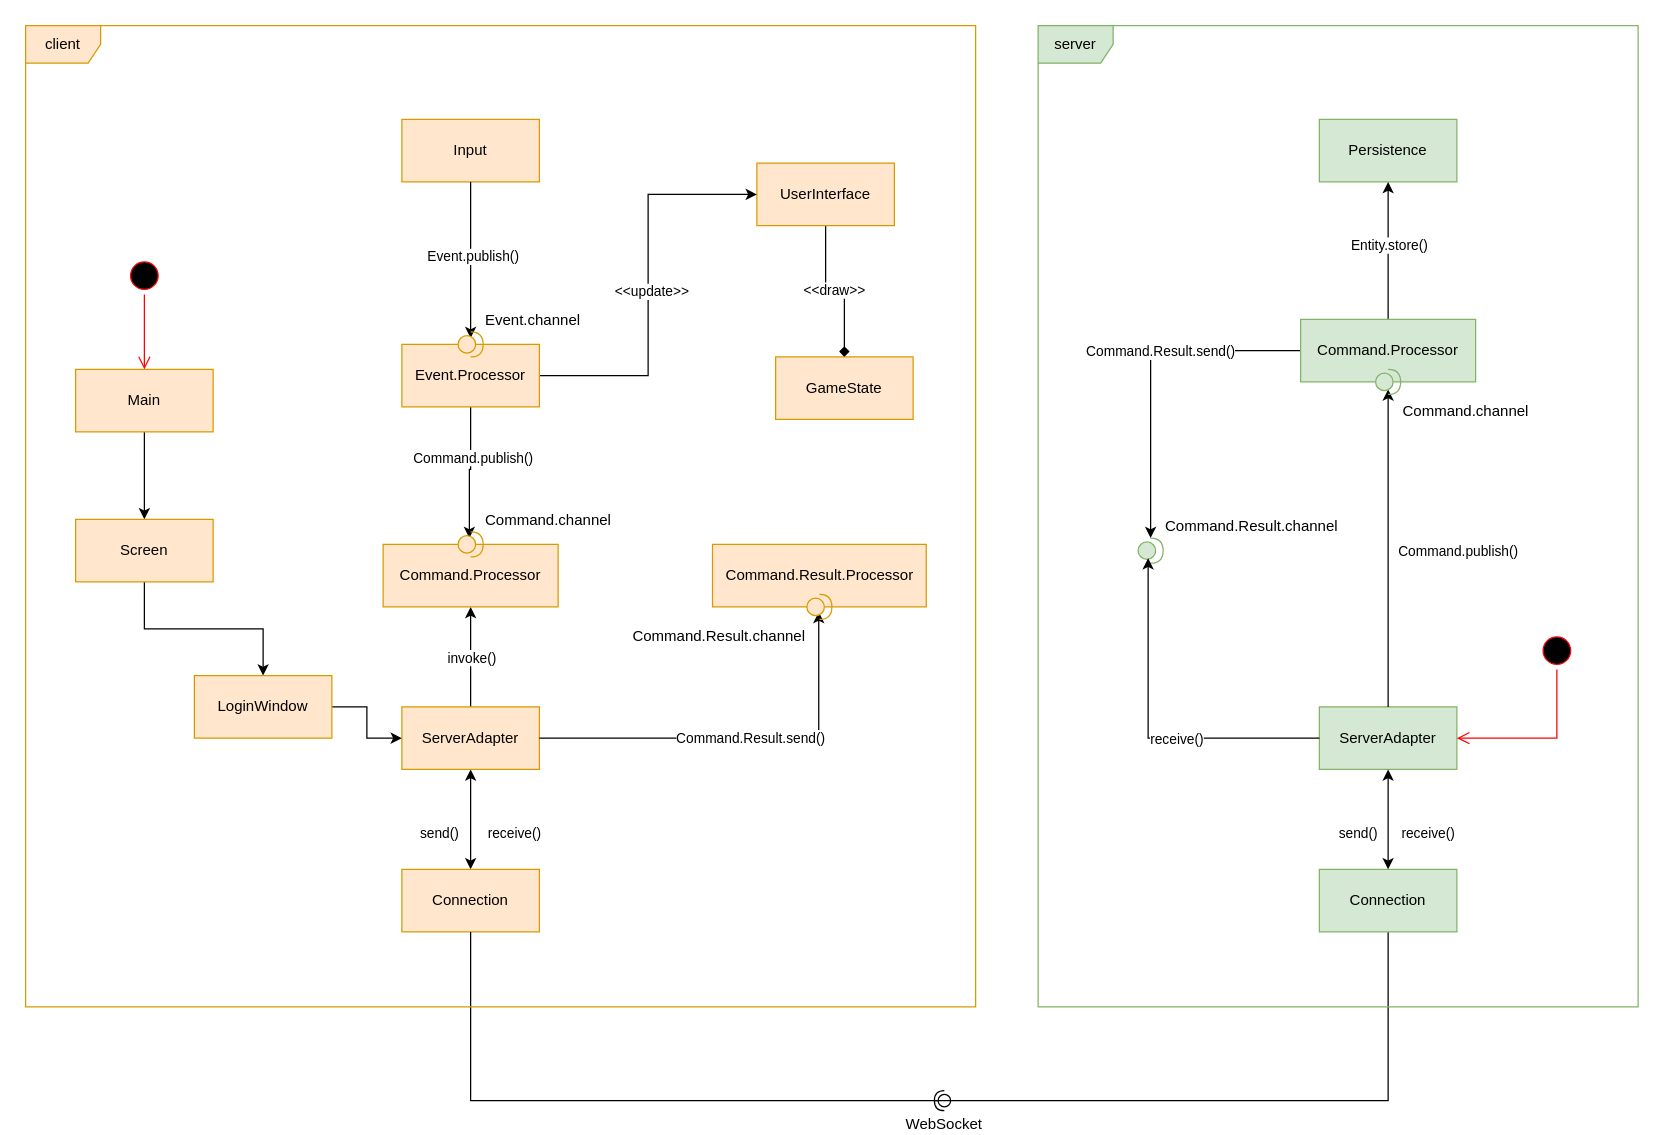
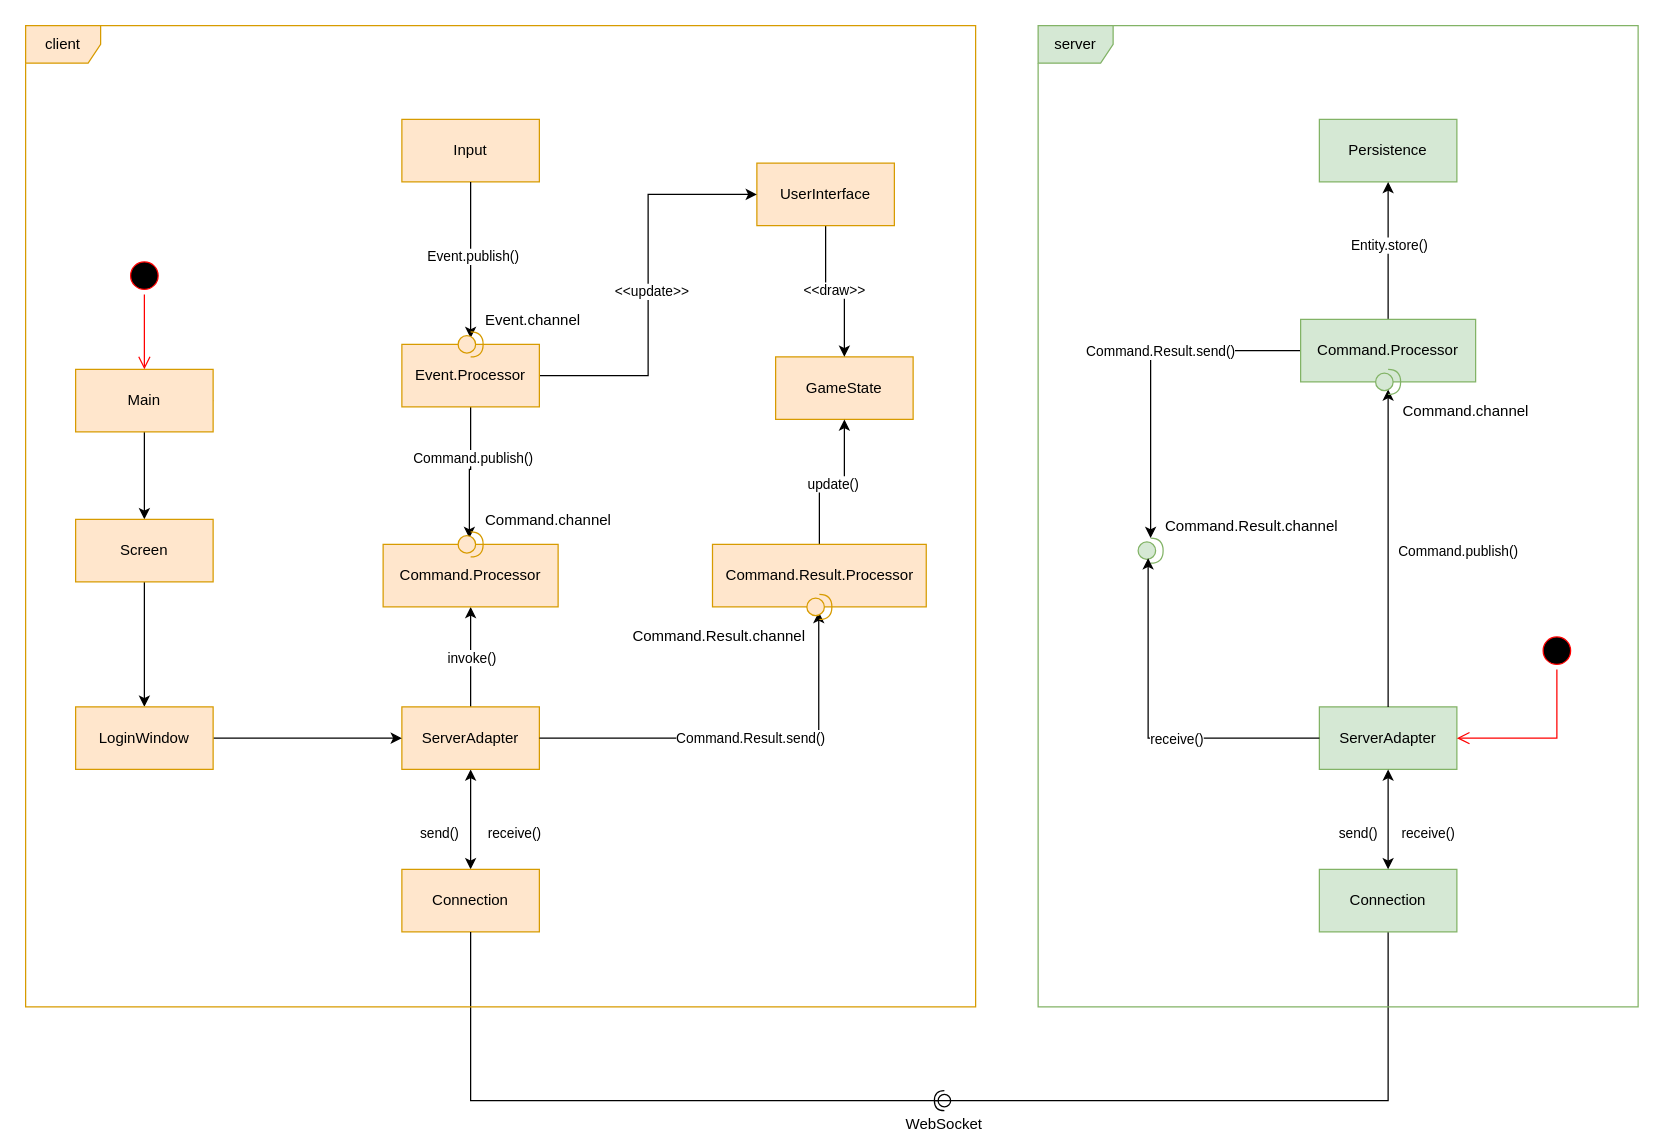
edge "UserInterface" -> "GameState": arrowhead diamond -> classic
edge "Command.Result.Processor" -> "GameState": added, label "update()"
node "LoginWindow": moved (263, 707) -> (144, 738)
